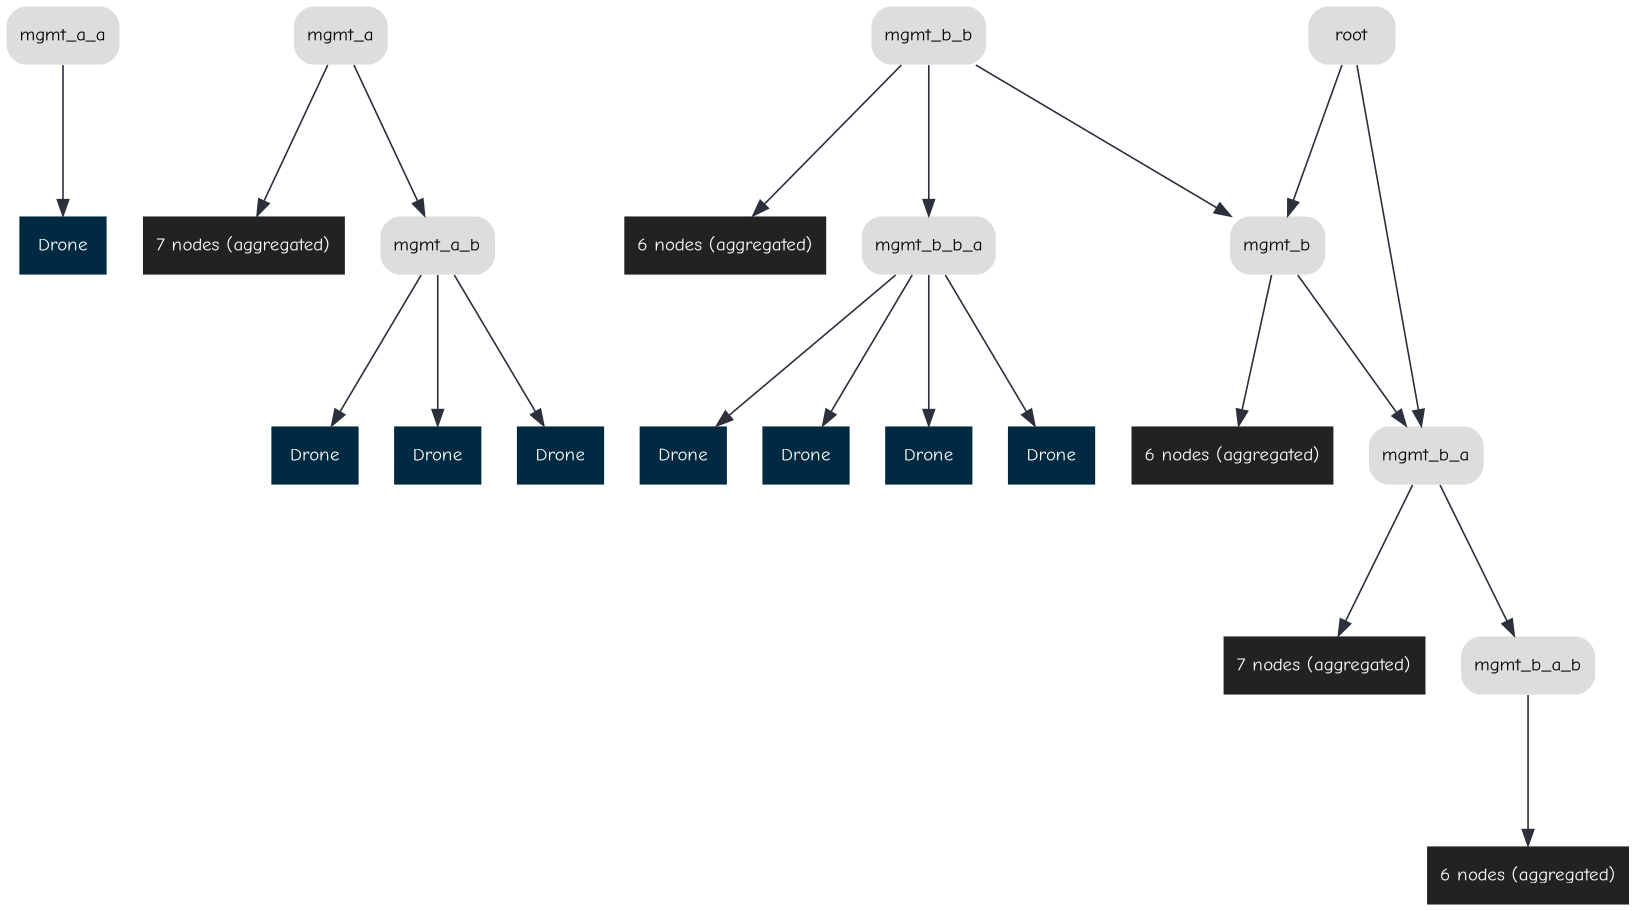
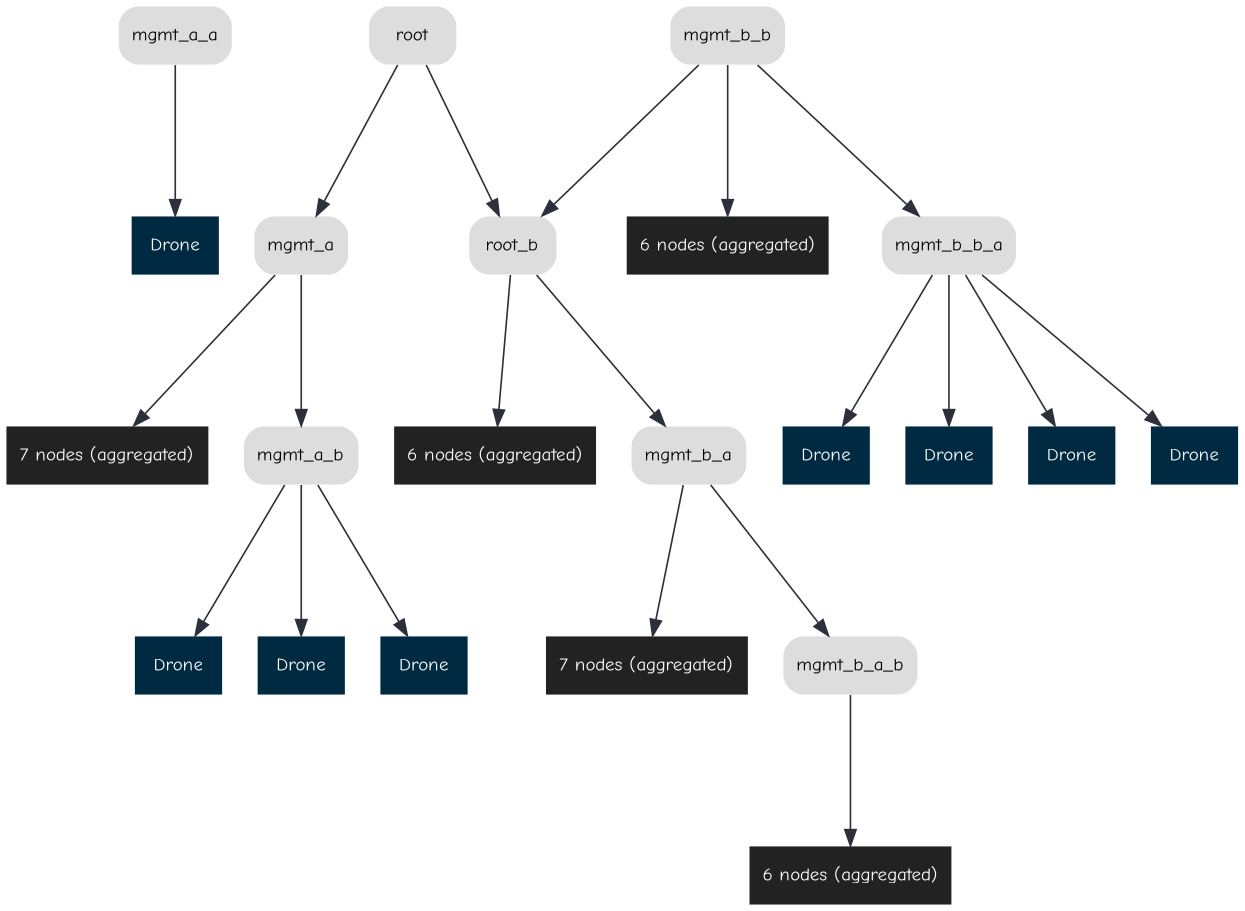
edge "root" -> "mgmt_b_a": now "root" -> "mgmt_a"
node "mgmt_b": label "mgmt_b" -> "root_b"
